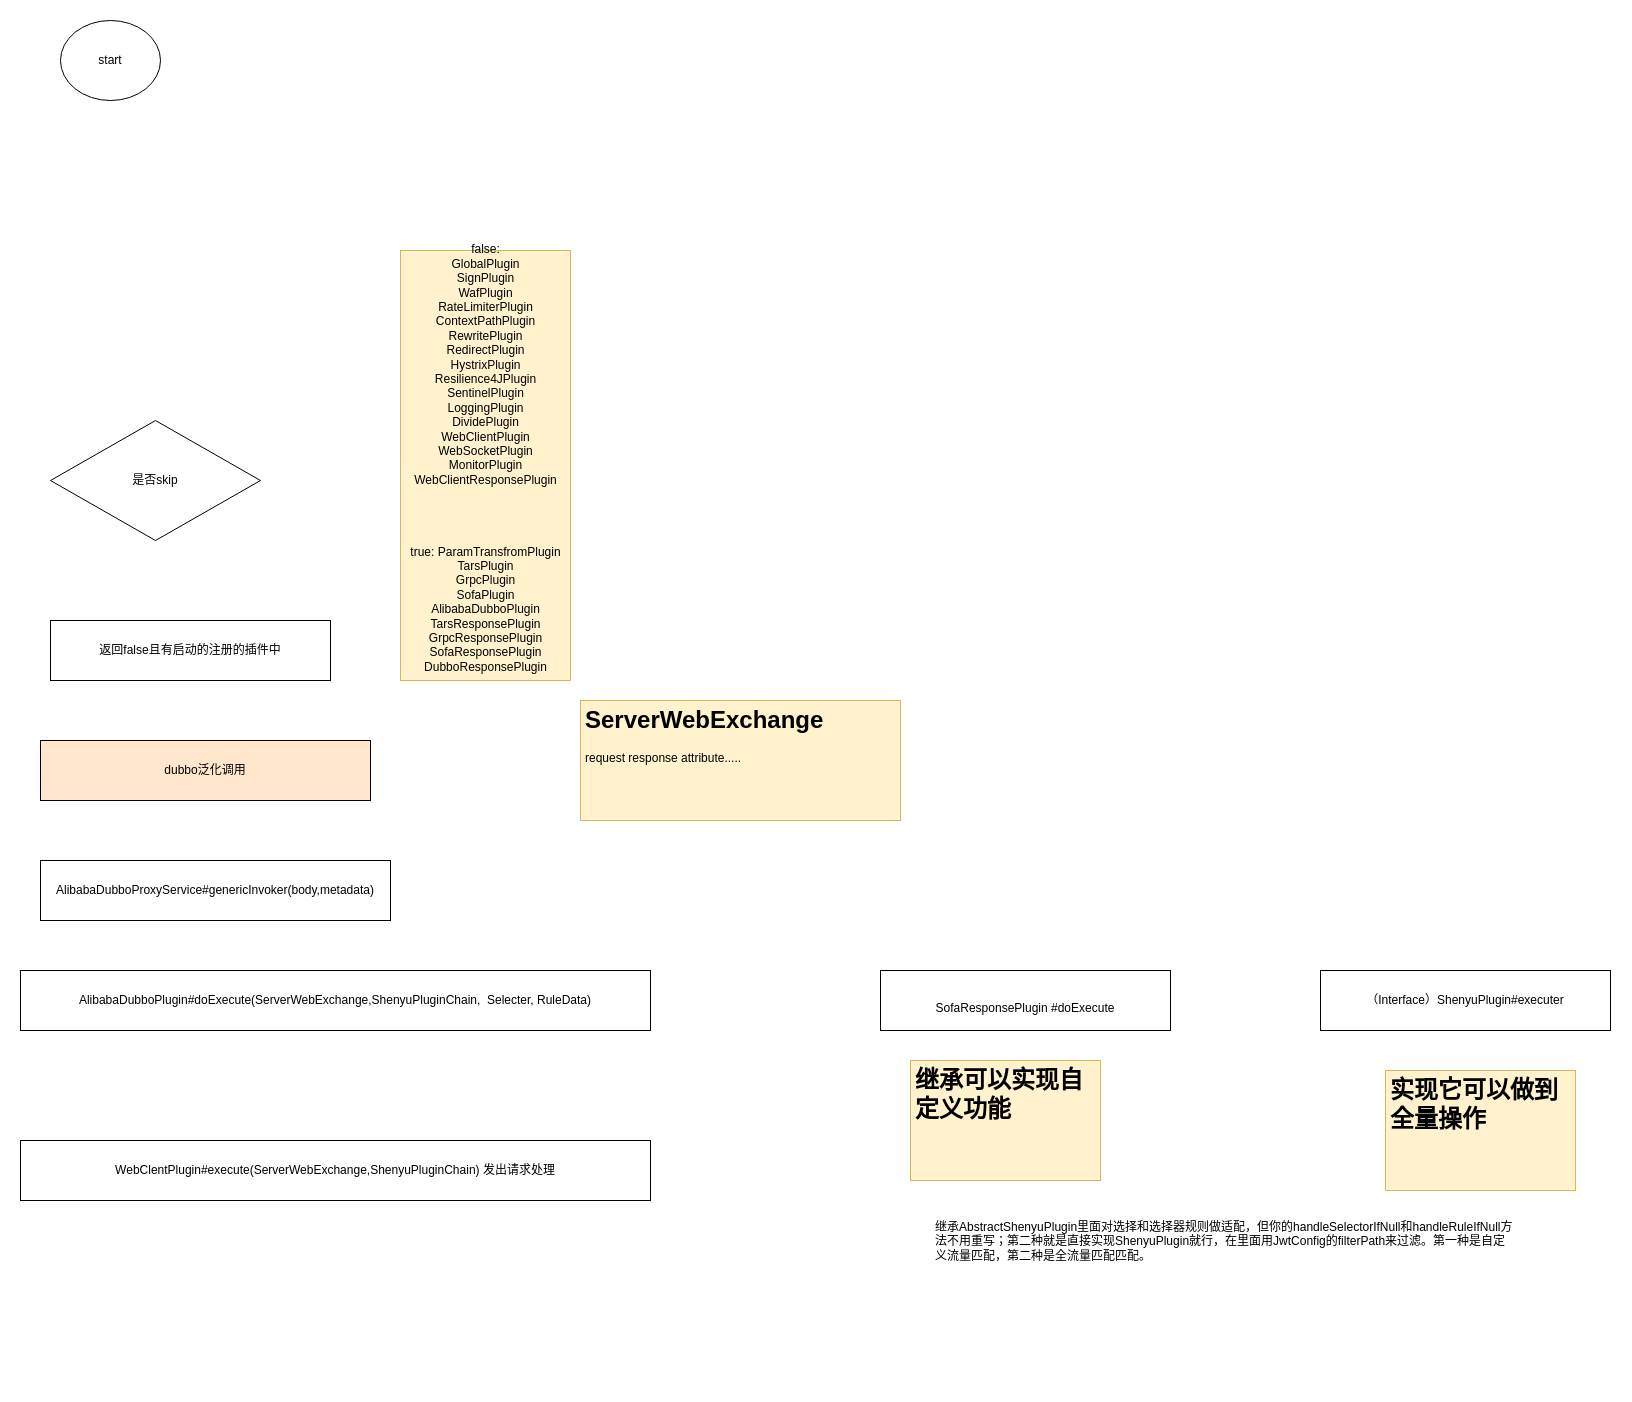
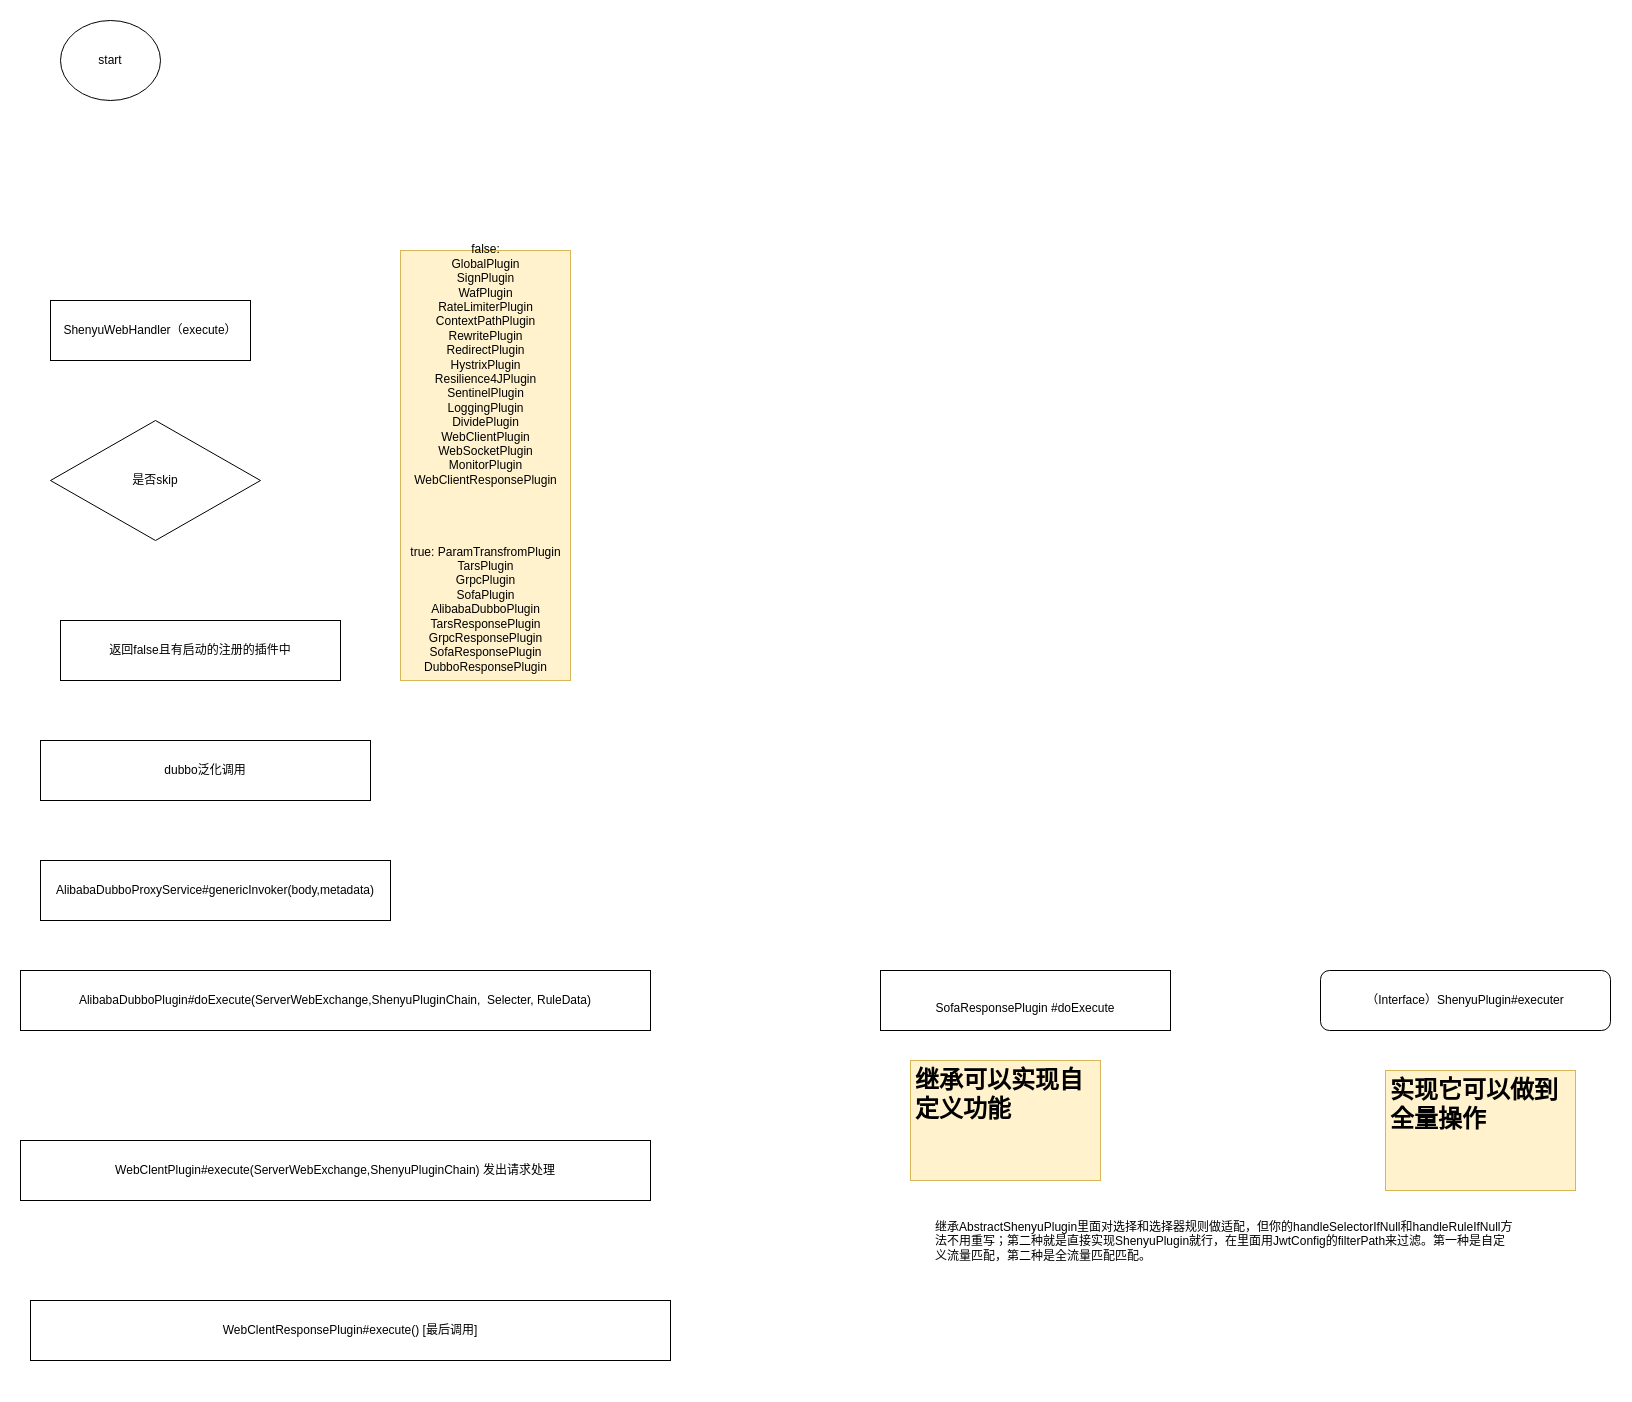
node "ShenyuWebHandler（execute）": added
node "返回false且有启动的注册的插件中": moved (191, 651) -> (201, 651)
node "ServerWebExchange request response attribute.....": removed
node "dubbo泛化调用": fillcolor #ffe6cc -> #ffffff
node "（Interface）ShenyuPlugin#executer": shape rectangle -> rounded rectangle
node "WebClentResponsePlugin#execute() [最后调用]": added
